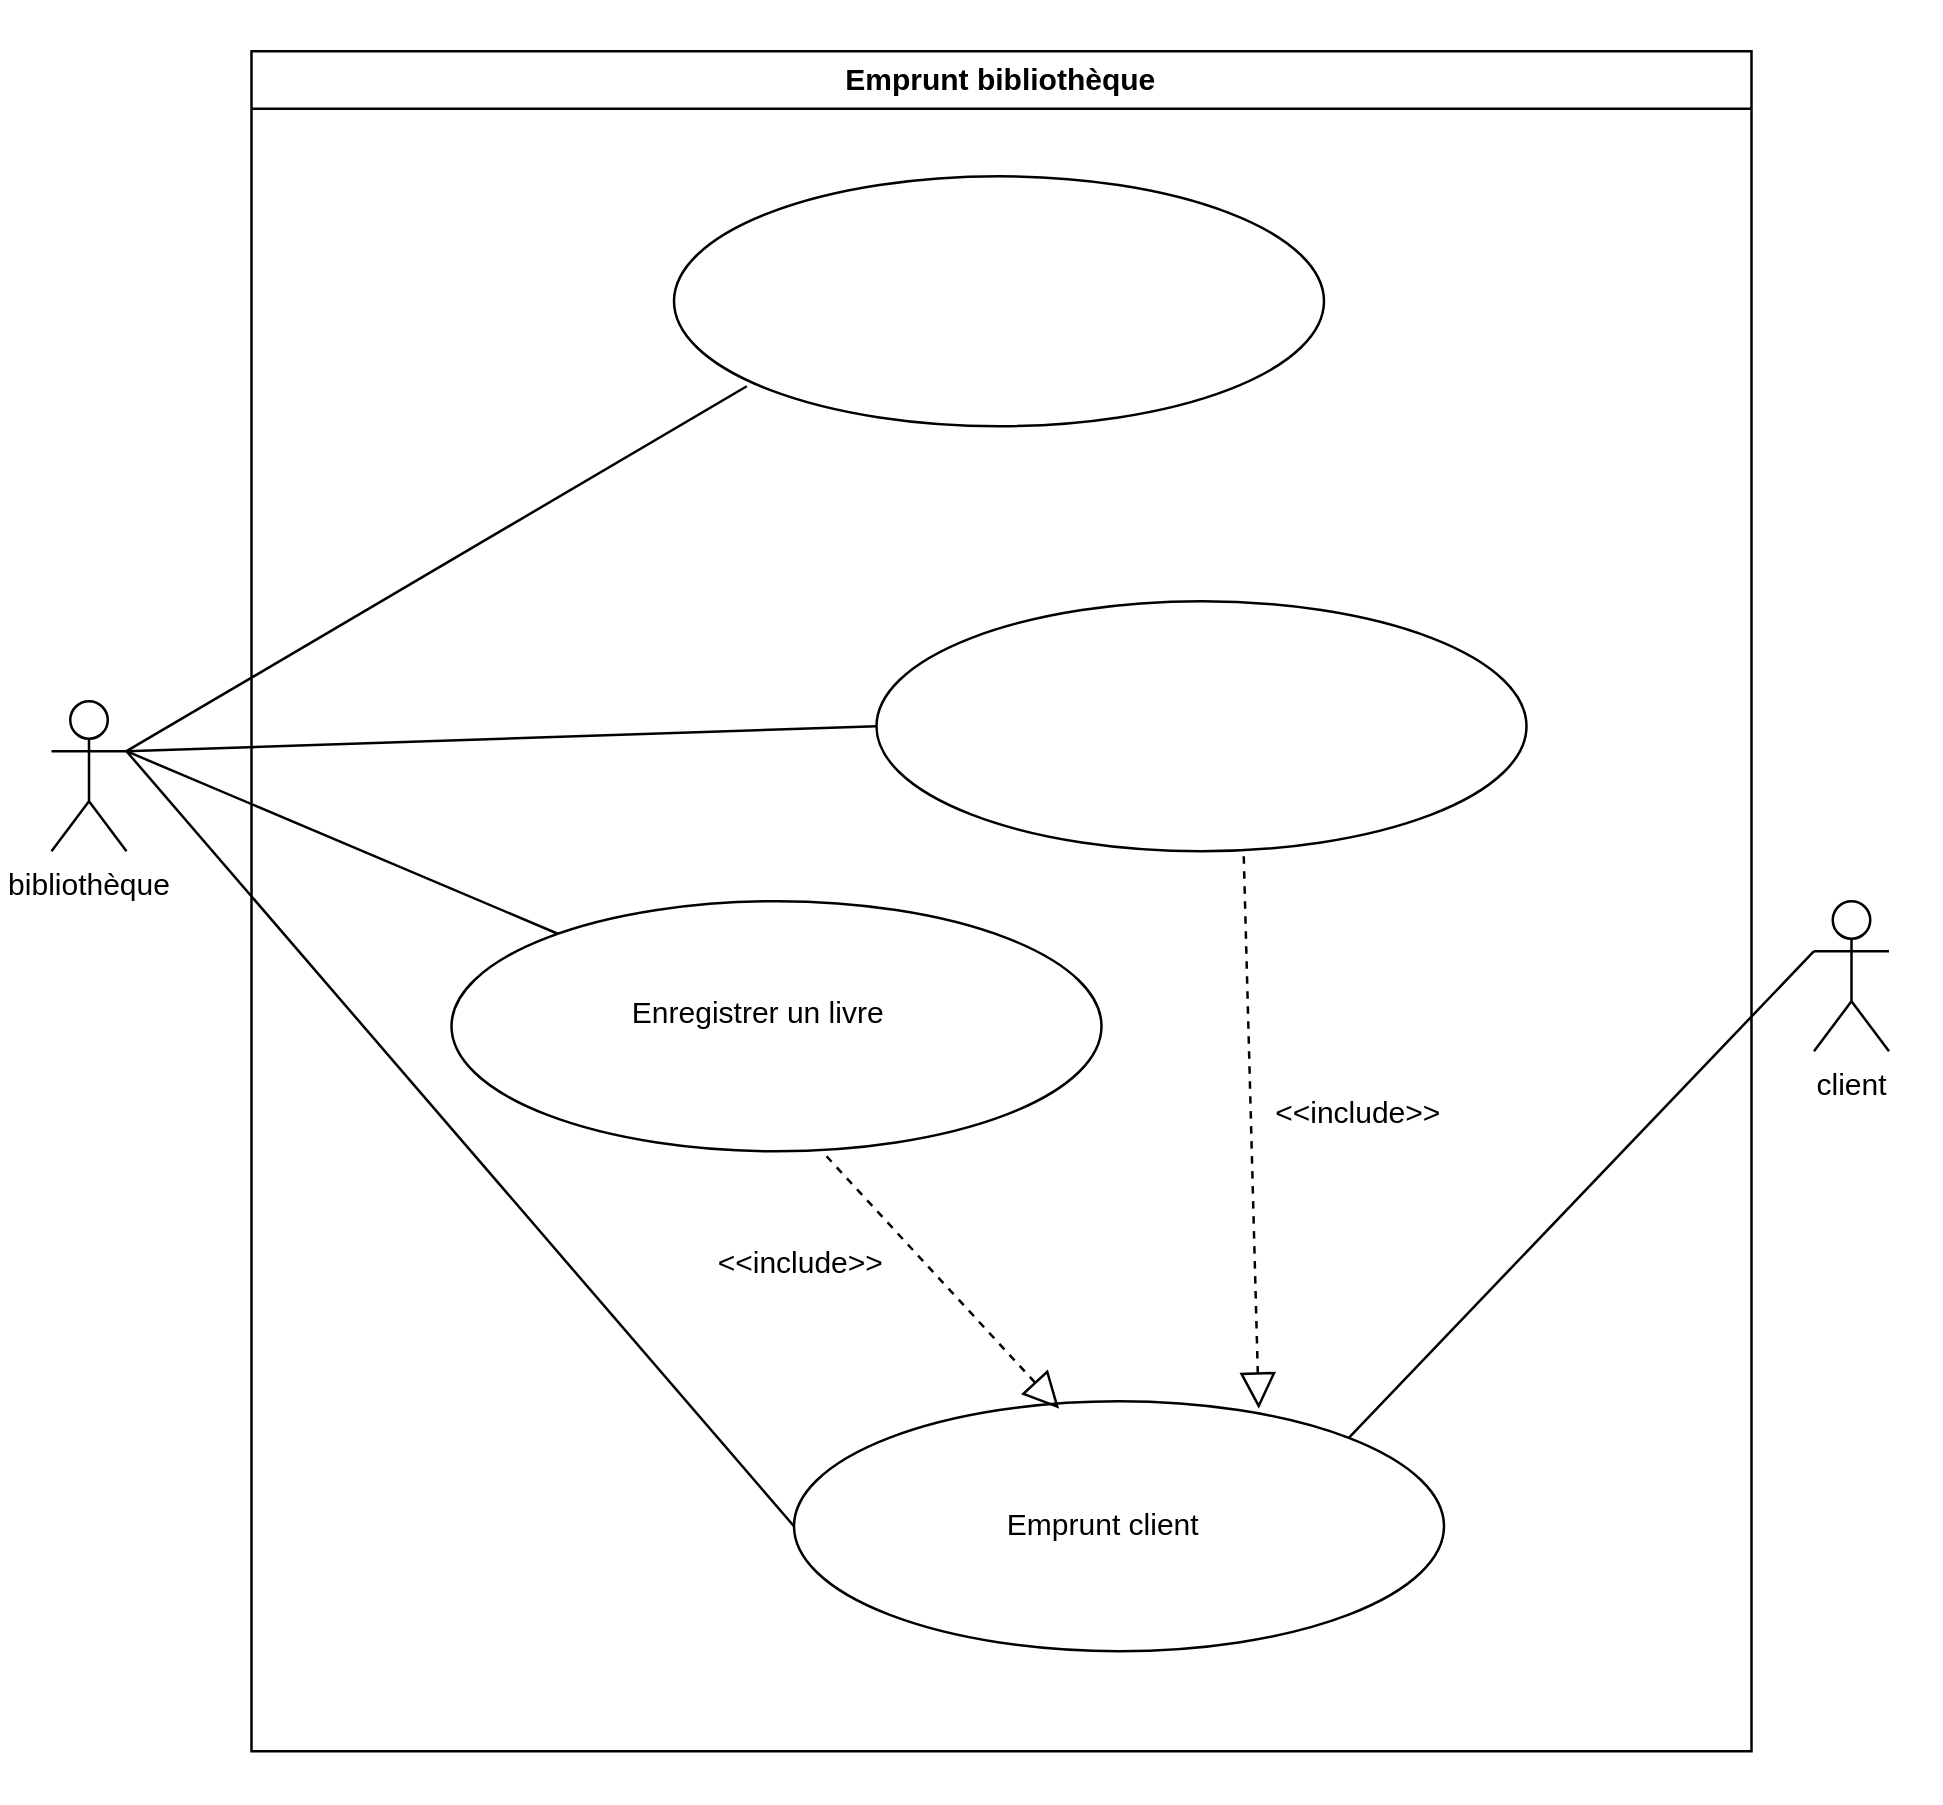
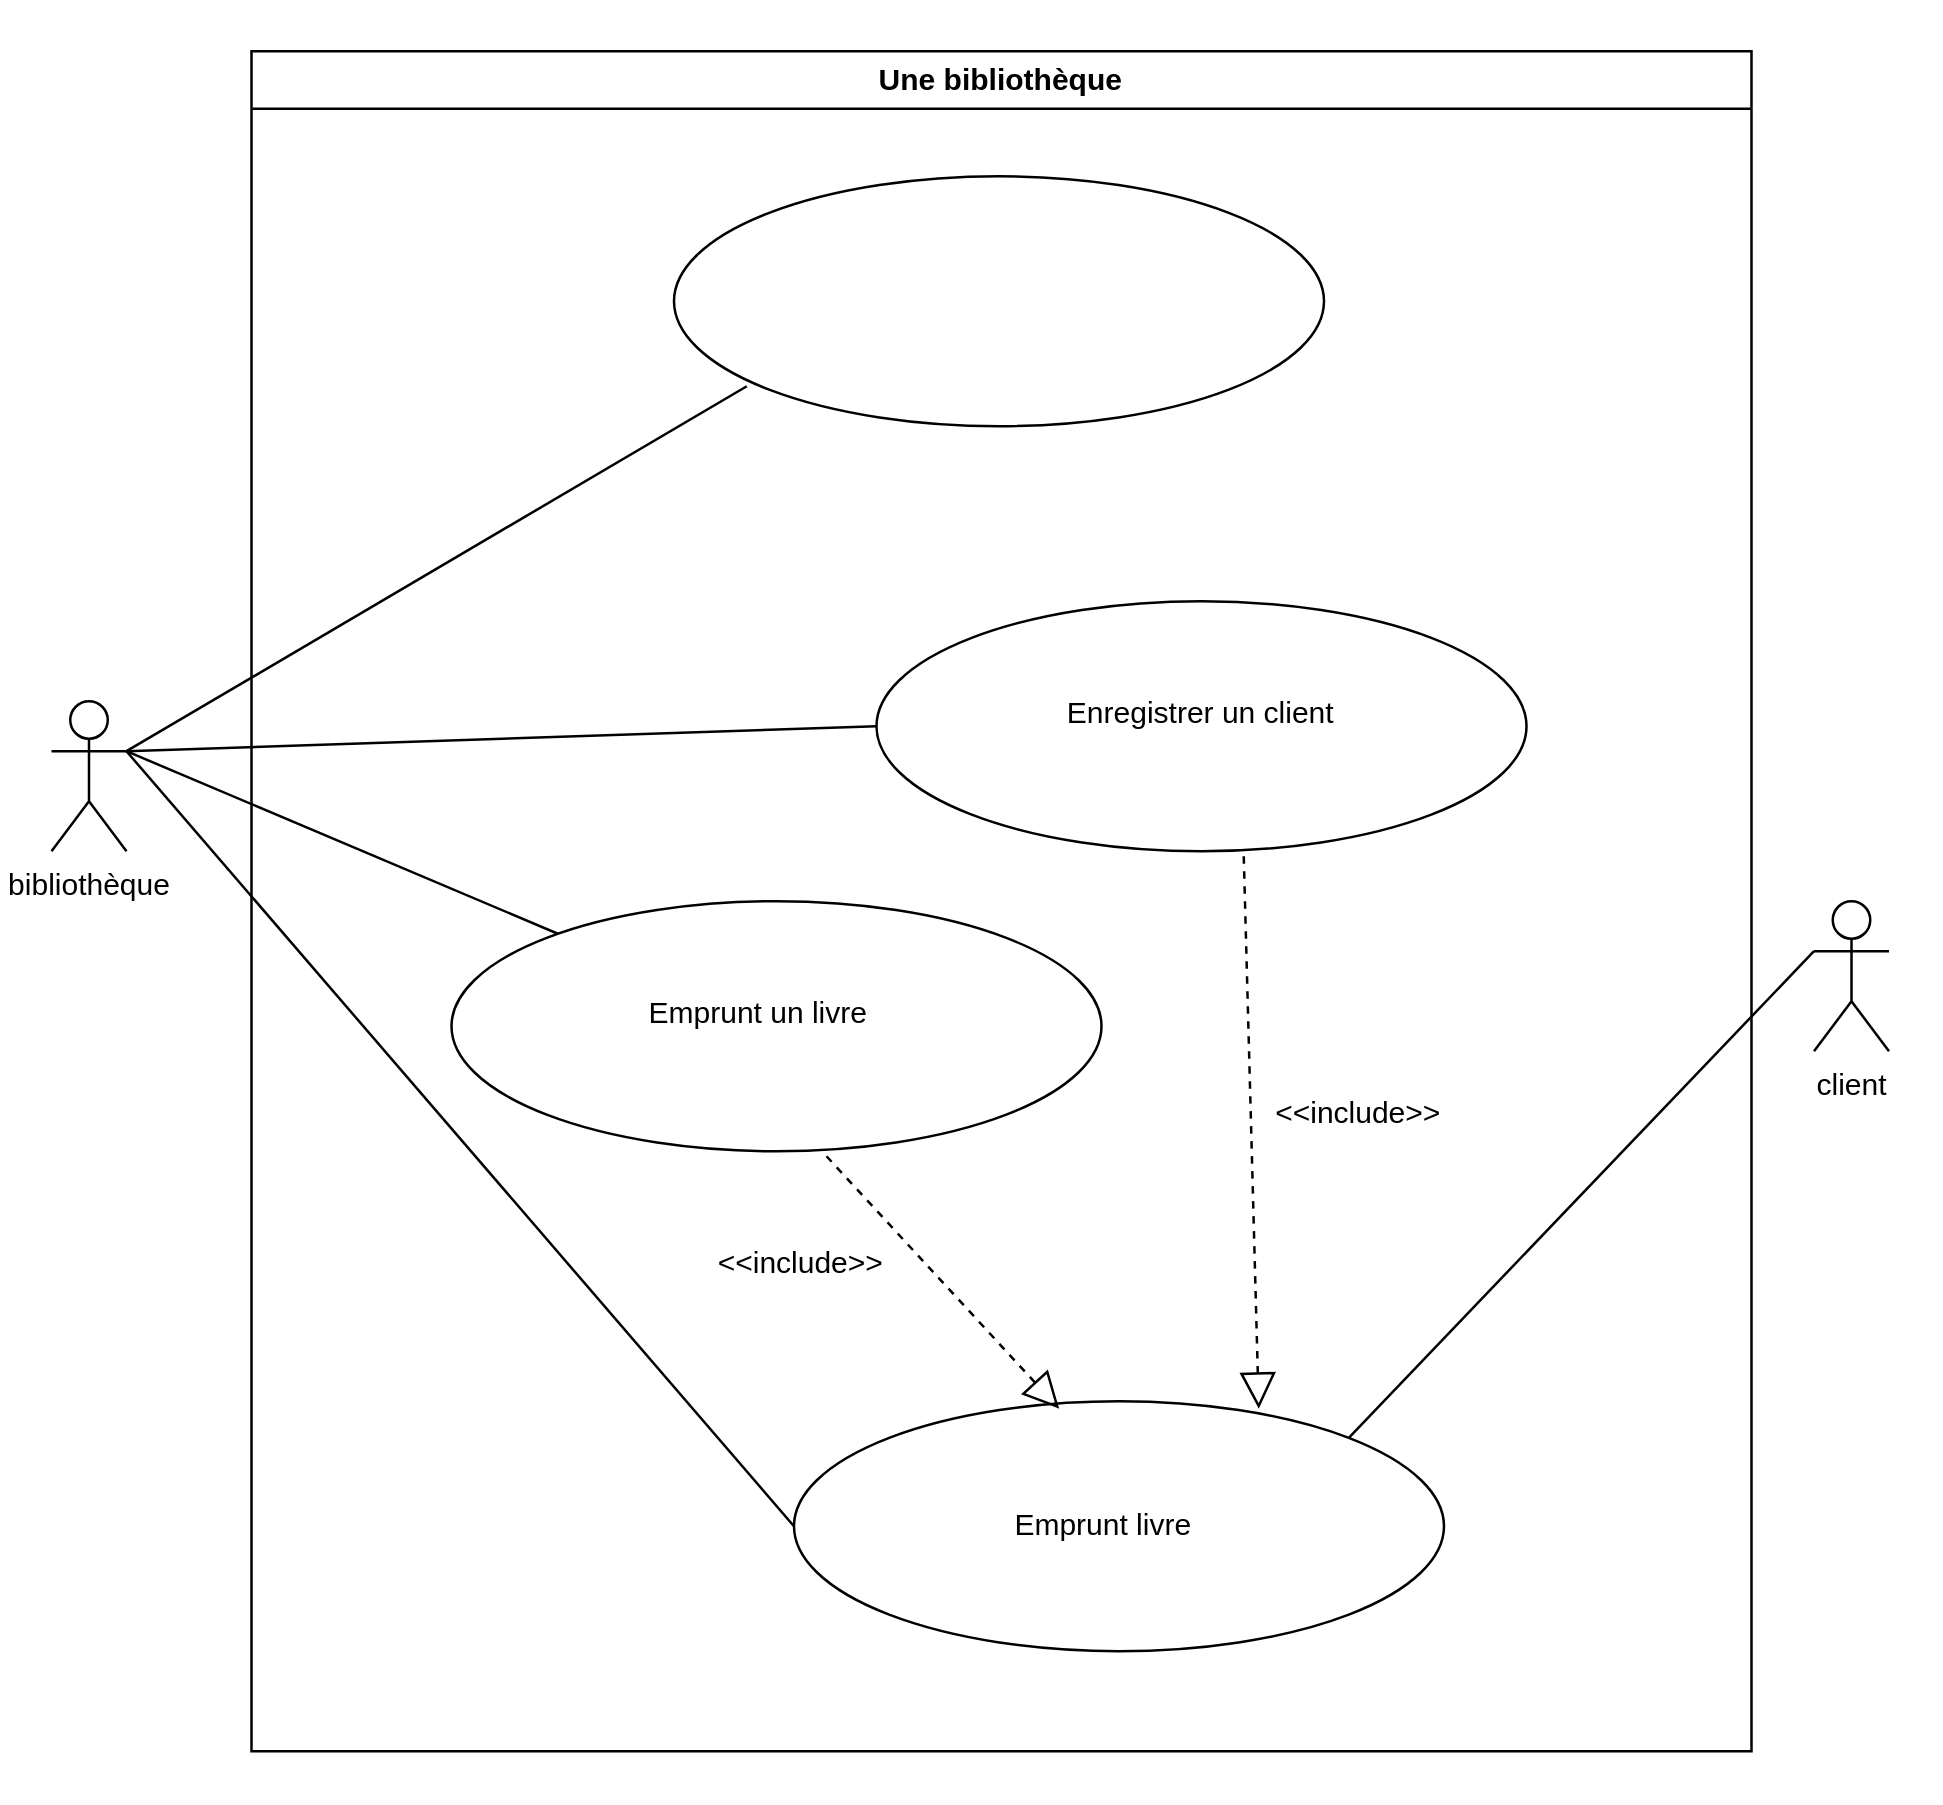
node "Emprunt bibliothèque": label "Emprunt bibliothèque" -> "Une bibliothèque"
node "Enregistrer un client": added
node "Enregistrer un livre": label "Enregistrer un livre" -> "Emprunt un livre"
node "Emprunt client": label "Emprunt client" -> "Emprunt livre"
